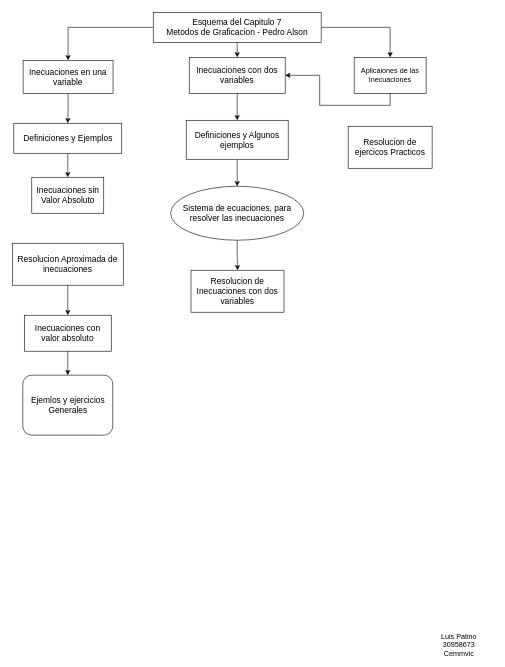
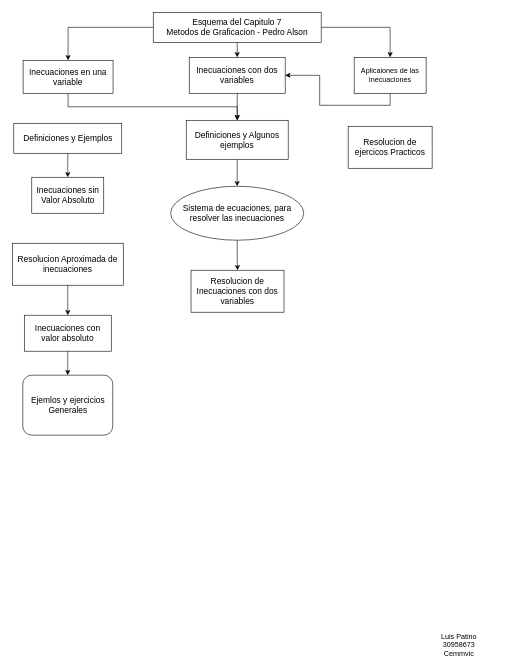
edge "Inecuaciones en una variable" -> "Definiciones y Ejemplos": now "Inecuaciones en una variable" -> "Definiciones y Algunos ejemplos"
